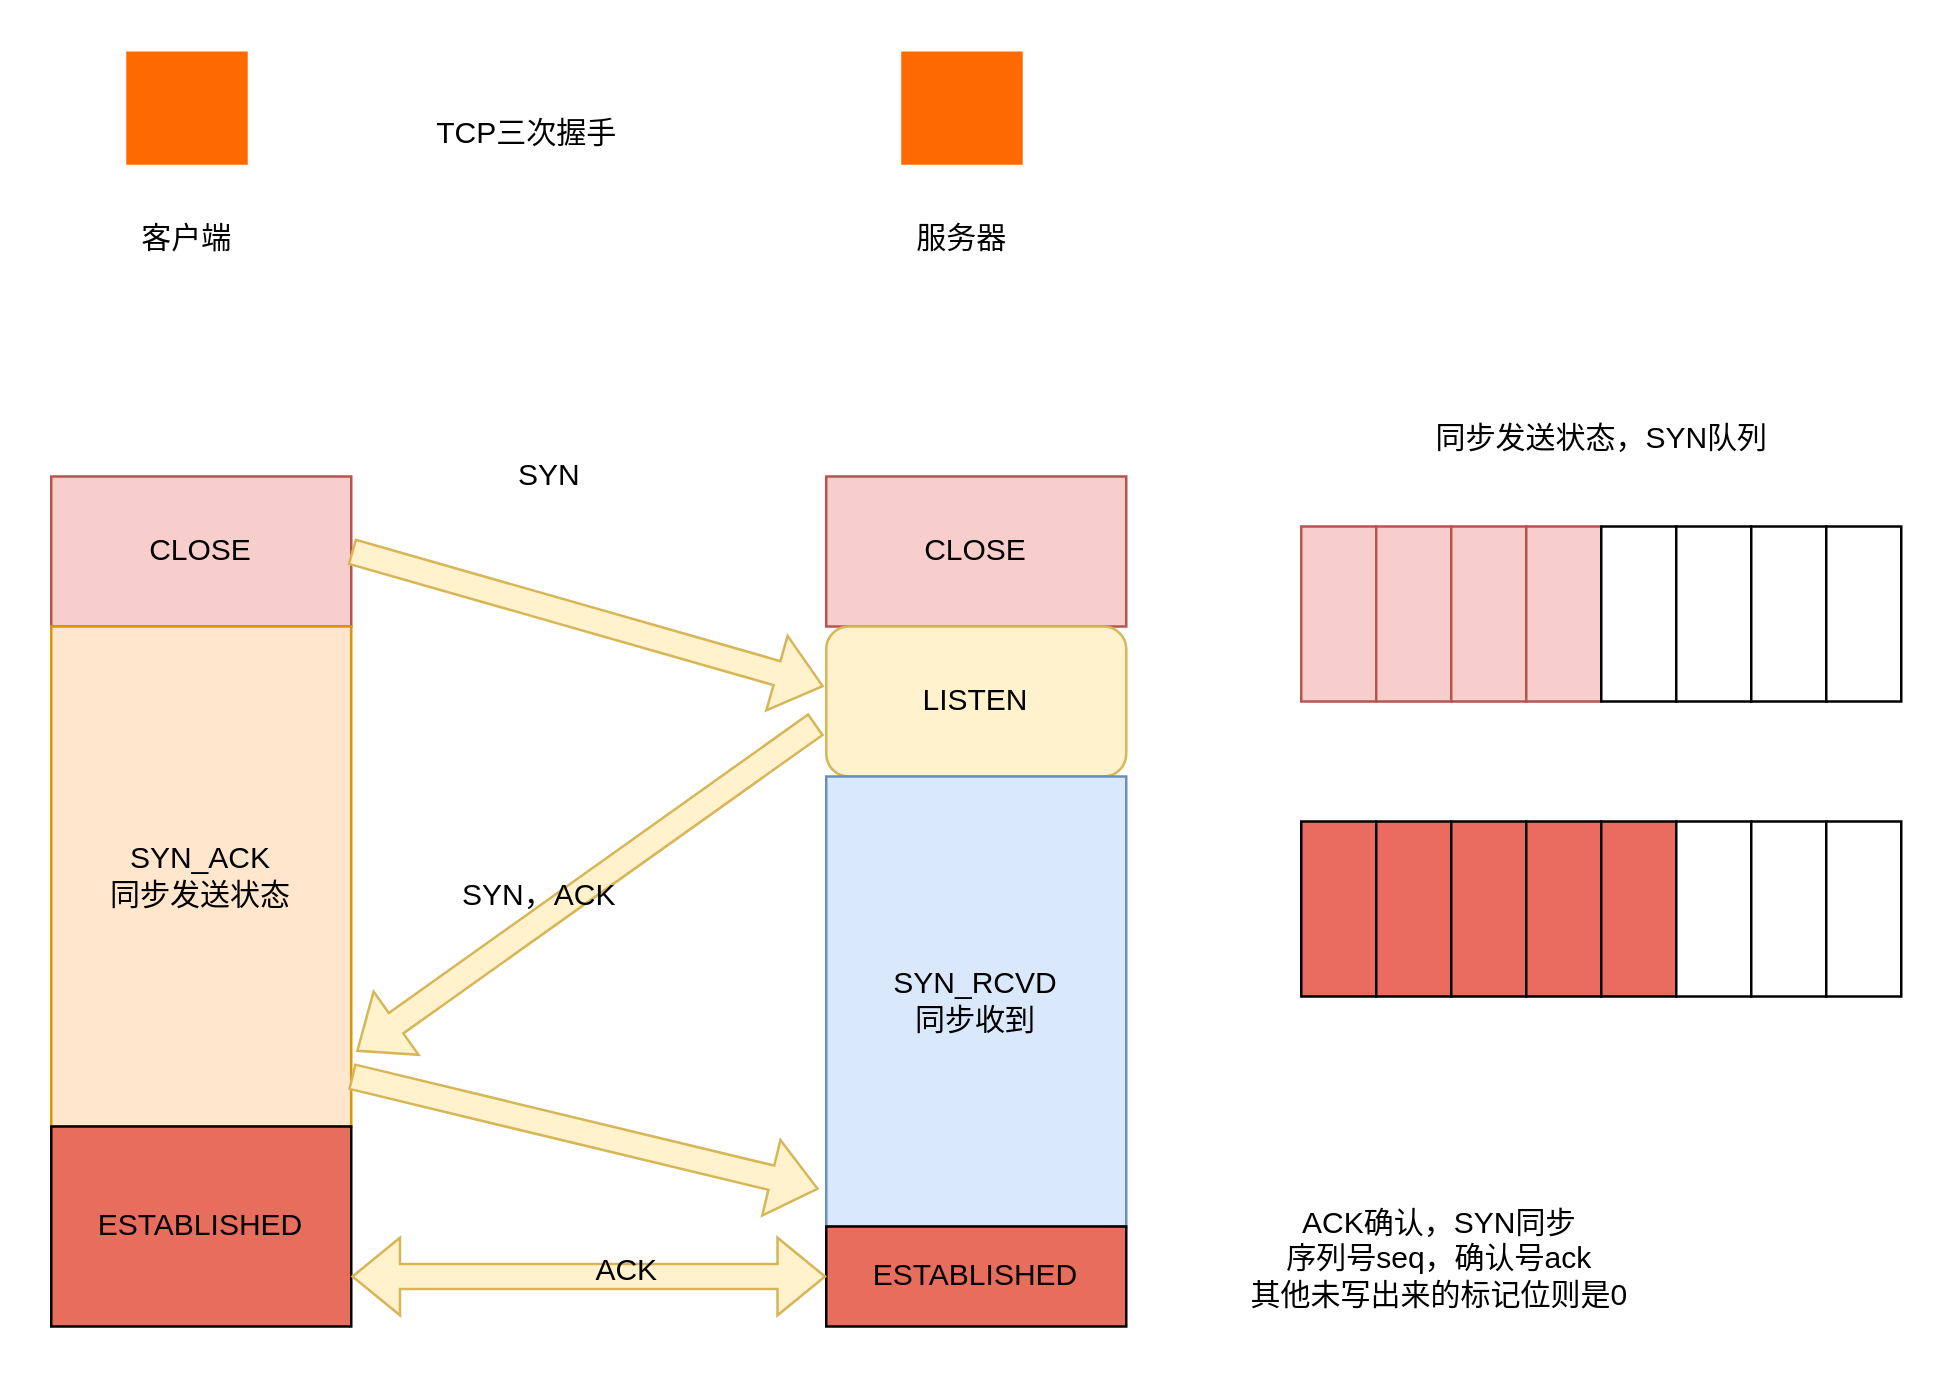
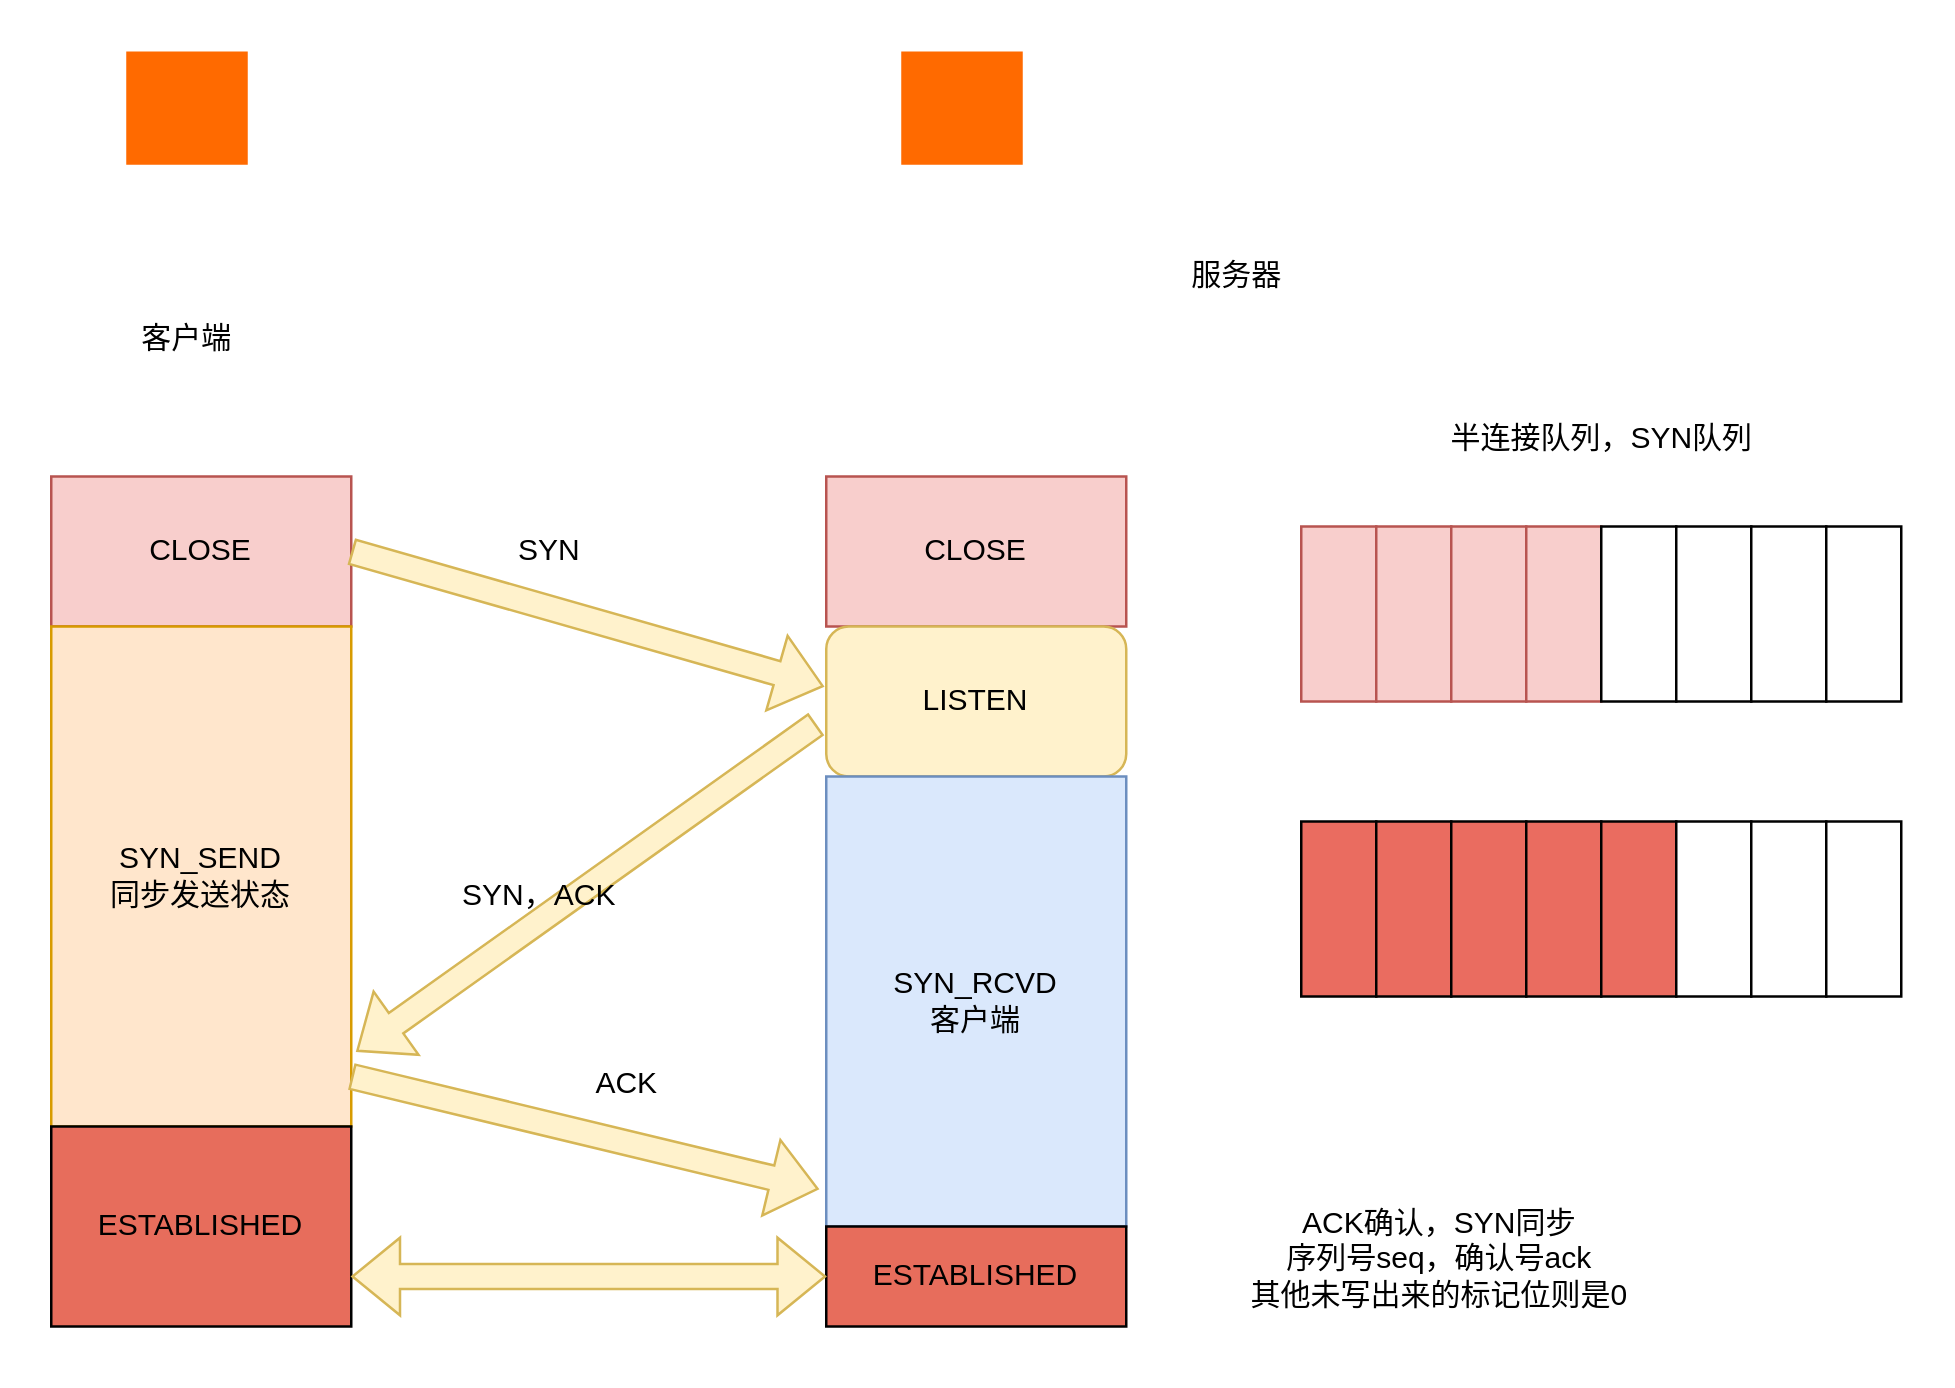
node "TCP三次握手": removed
node "客户端": moved (187, 239) -> (187, 339)
node "服务器": moved (962, 239) -> (1237, 276)
node "同步发送状态，SYN队列": label "同步发送状态，SYN队列" -> "半连接队列，SYN队列"
node "SYN": moved (549, 476) -> (549, 551)
node "SYN_ACK 同步发送状态": label "SYN_ACK 同步发送状态" -> "SYN_SEND 同步发送状态"
node "SYN_RCVD 同步收到": label "SYN_RCVD 同步收到" -> "SYN_RCVD 客户端"
node "ACK": moved (626, 1271) -> (626, 1084)
